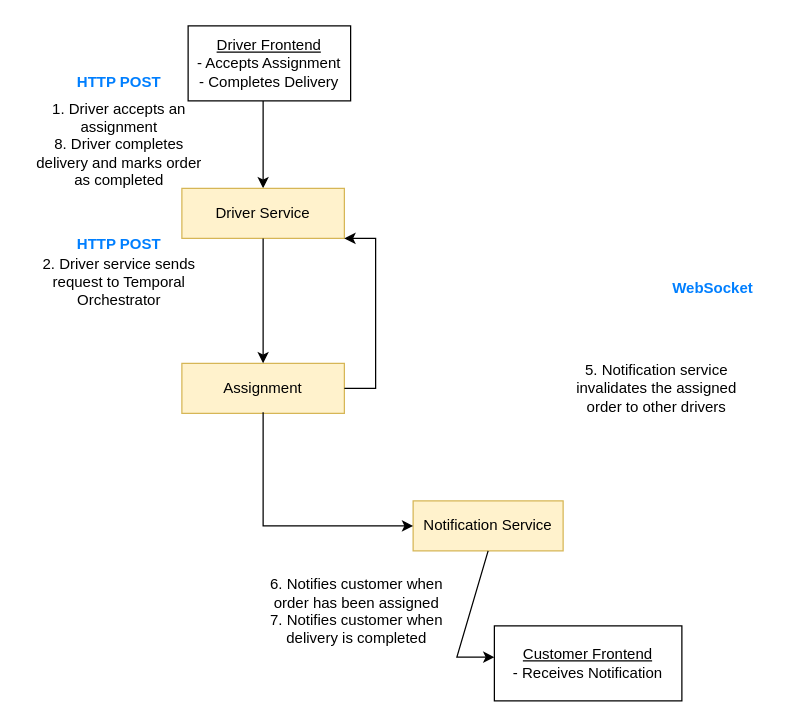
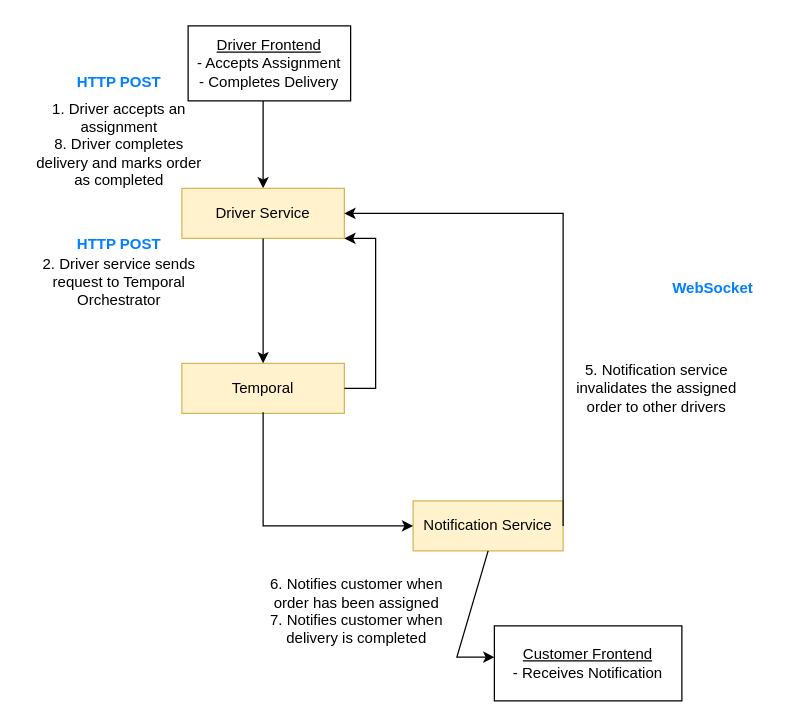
edge "Notification Service" -> "Driver Service": added
node "Assignment": label "Assignment" -> "Temporal"
